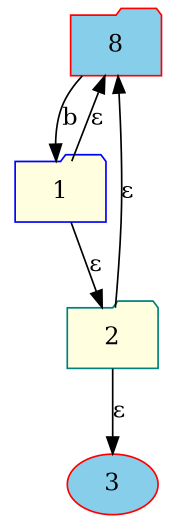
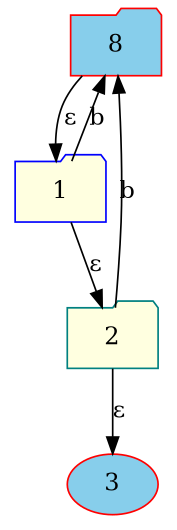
edge "8" -> "1": label "b" -> "ε"
edge "1" -> "8": label "ε" -> "b"
edge "2" -> "8": label "ε" -> "b"
